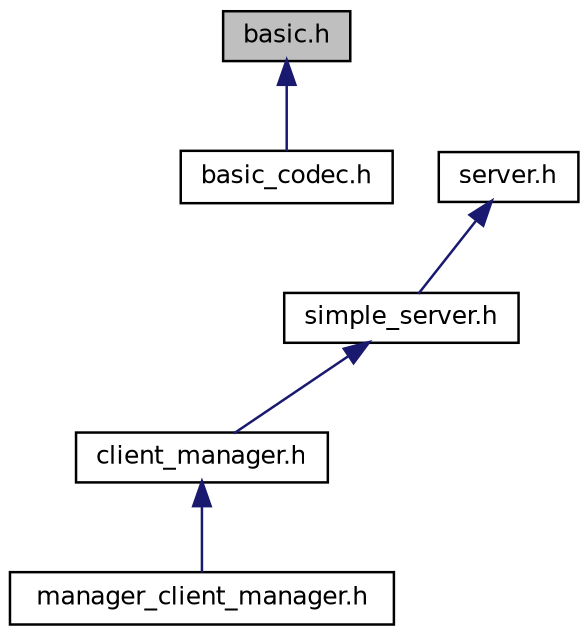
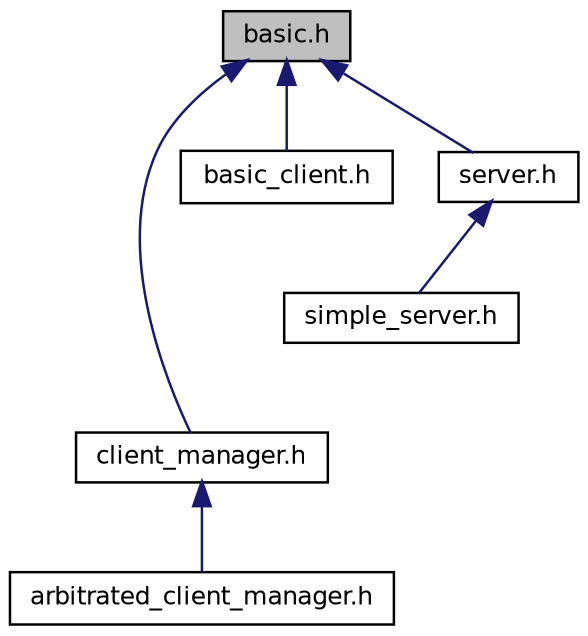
edge "server.h" -> "basic.h": added
node "basic_codec.h": label "basic_codec.h" -> "basic_client.h"
edge "client_manager.h" -> "simple_server.h": now "client_manager.h" -> "basic.h"
node "manager_client_manager.h": label "manager_client_manager.h" -> "arbitrated_client_manager.h"
